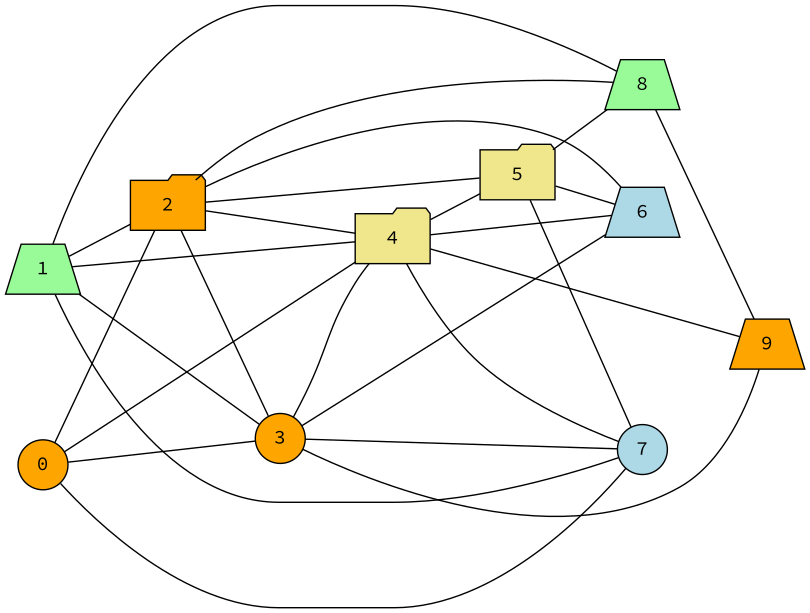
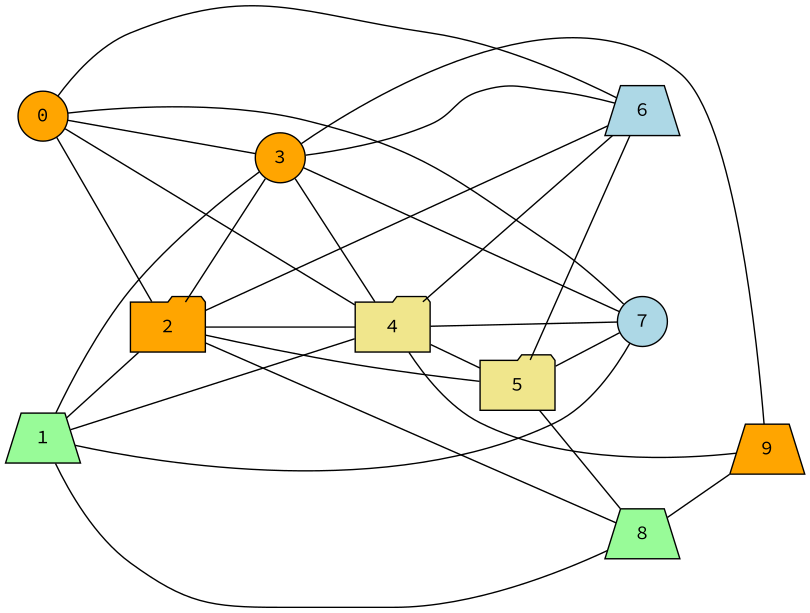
edge "6" -- "0": added
